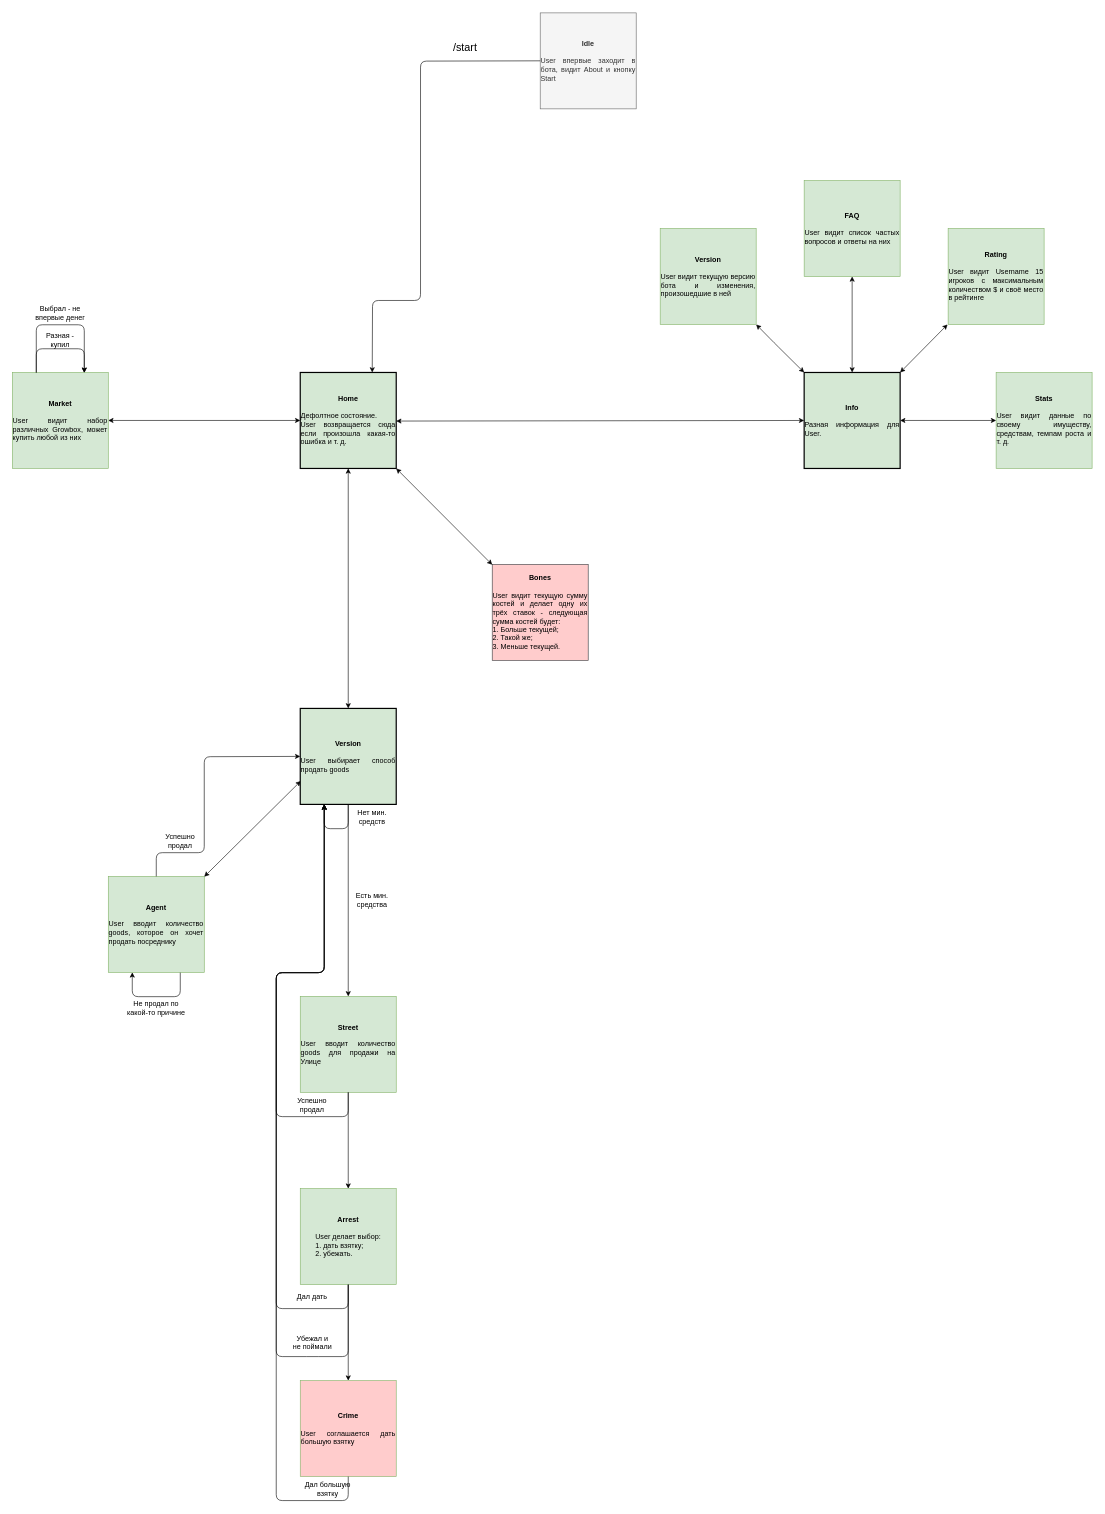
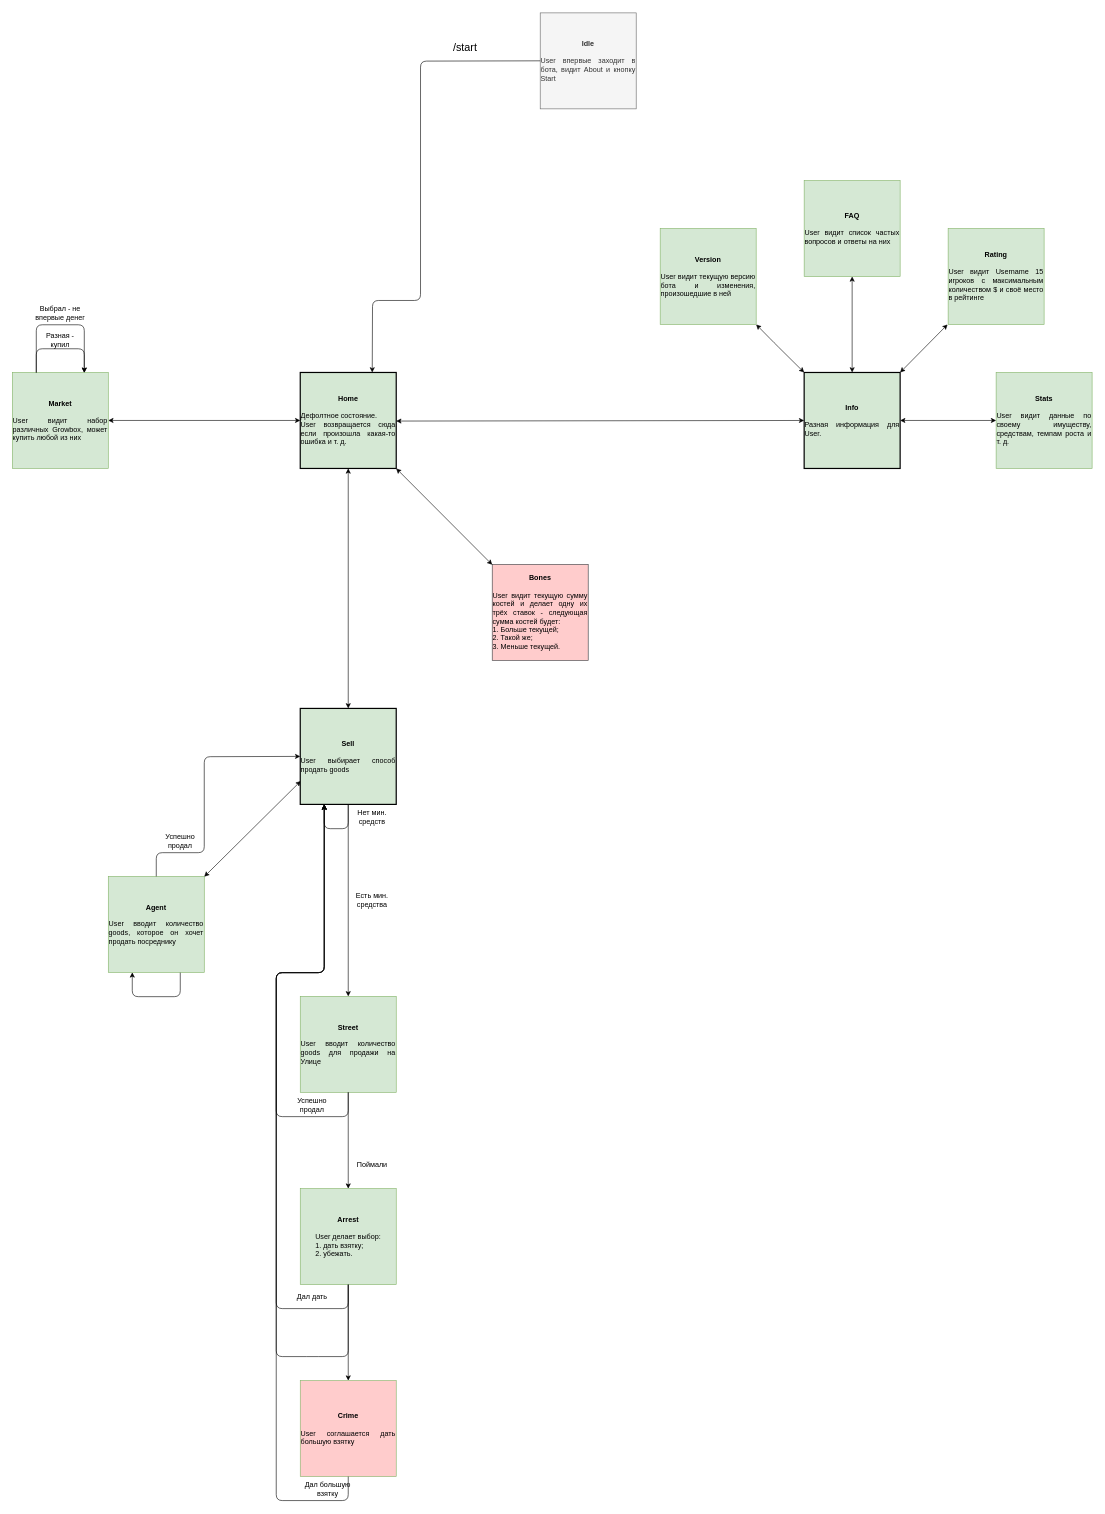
node "Version User выбирает способ продать goods": label "Version User выбирает способ продать goods" -> "Sell User выбирает способ продать goods"
node "Не продал по какой-то причине": removed
node "Поймали": added
node "Убежал и не поймали": removed
